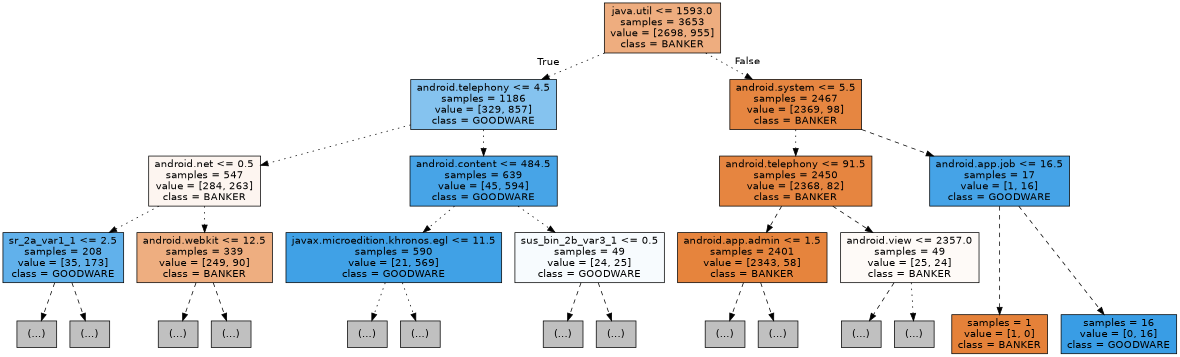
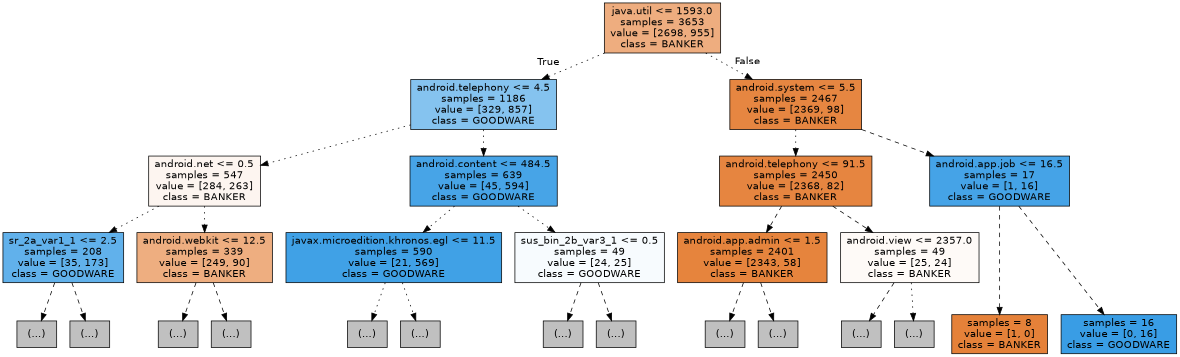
node "samples = 1 value = [1, 0] class = BANKER": label "samples = 1 value = [1, 0] class = BANKER" -> "samples = 8 value = [1, 0] class = BANKER"
